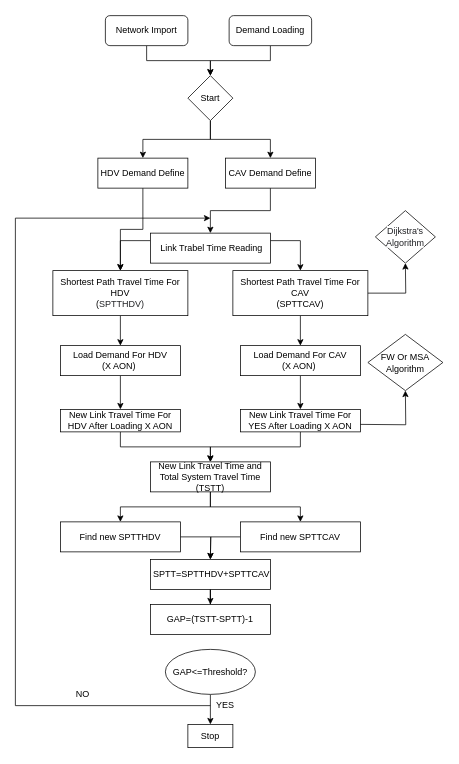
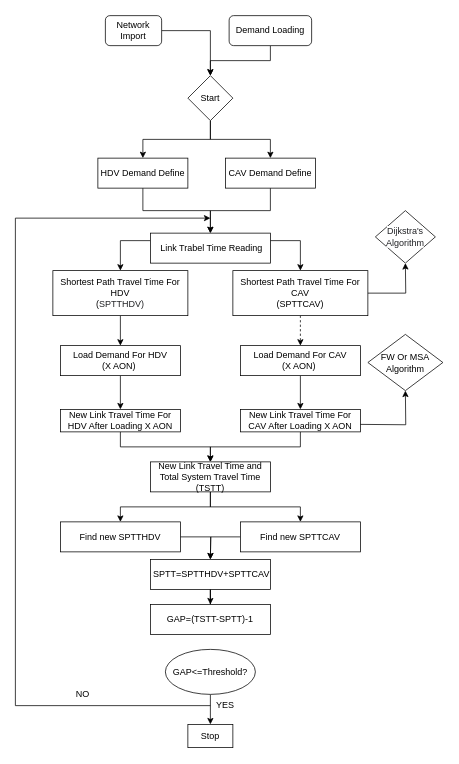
node "Network Import": size 83x30 -> 56x30
edge "HDV Demand Define" -> "Shortest Path Travel Time For HDV (SPTTHDV)": now "HDV Demand Define" -> "Link Trabel Time Reading"
edge "Shortest Path Travel Time For CAV (SPTTCAV)" -> "Load Demand For CAV (X AON)": style solid -> dashed
node "New Link Travel Time For YES After Loading X AON": label "New Link Travel Time For YES After Loading X AON" -> "New Link Travel Time For CAV After Loading X AON"
